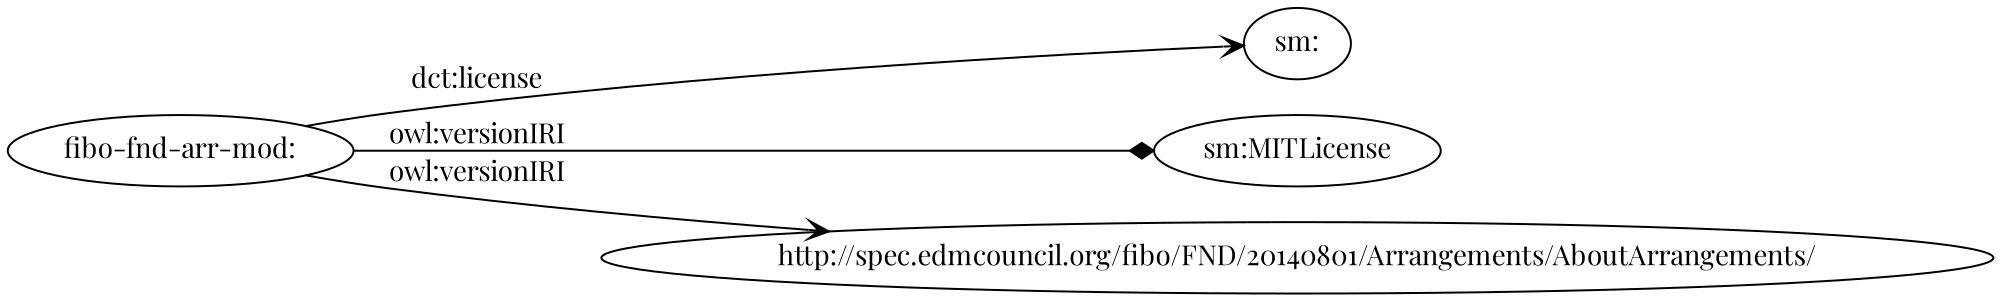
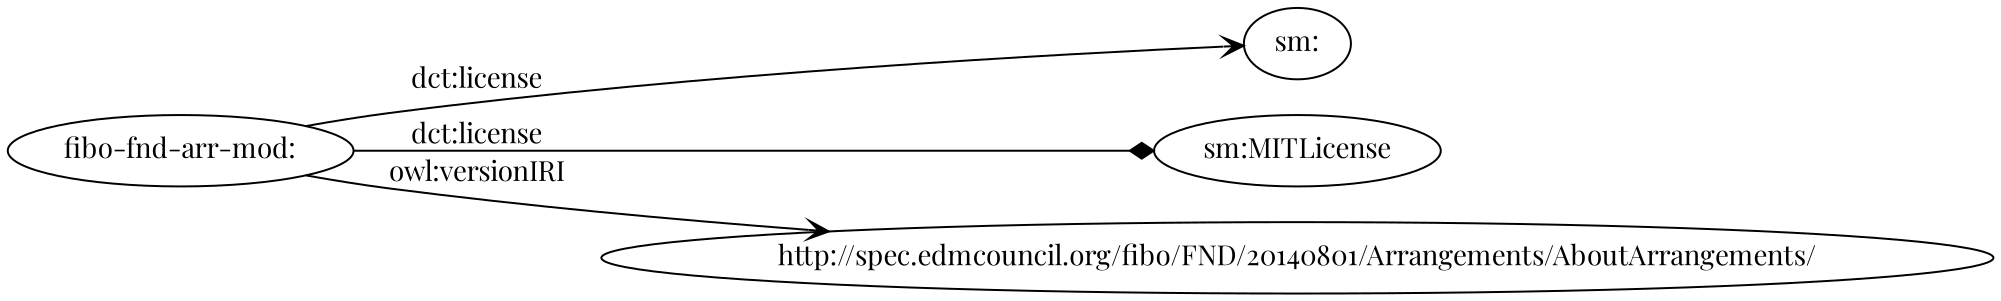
edge "fibo-fnd-arr-mod:" -> "sm:MITLicense": label "owl:versionIRI" -> "dct:license"
